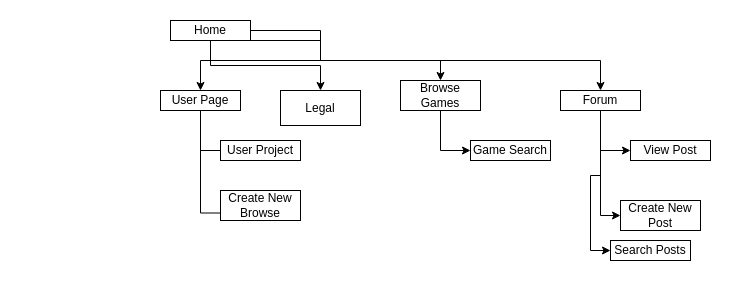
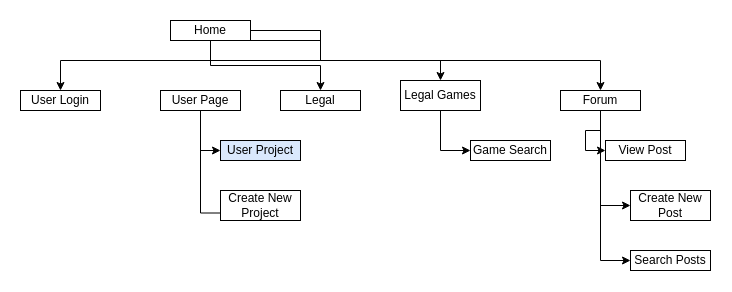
edge "Home" -> "User Login": added
edge "Home" -> "User Page": removed
node "Browse Games": label "Browse Games" -> "Legal Games"
node "User Login": added
node "Legal": size 80x35 -> 80x20
edge "User Page" -- "User Project": arrowhead none -> classic
node "User Project": fillcolor #ffffff -> #dae8fc
node "View Post": moved (671, 151) -> (646, 151)
node "Create New Browse": label "Create New Browse" -> "Create New Project"
node "Create New Post": moved (661, 216) -> (671, 206)
node "Search Posts": moved (651, 251) -> (671, 261)
